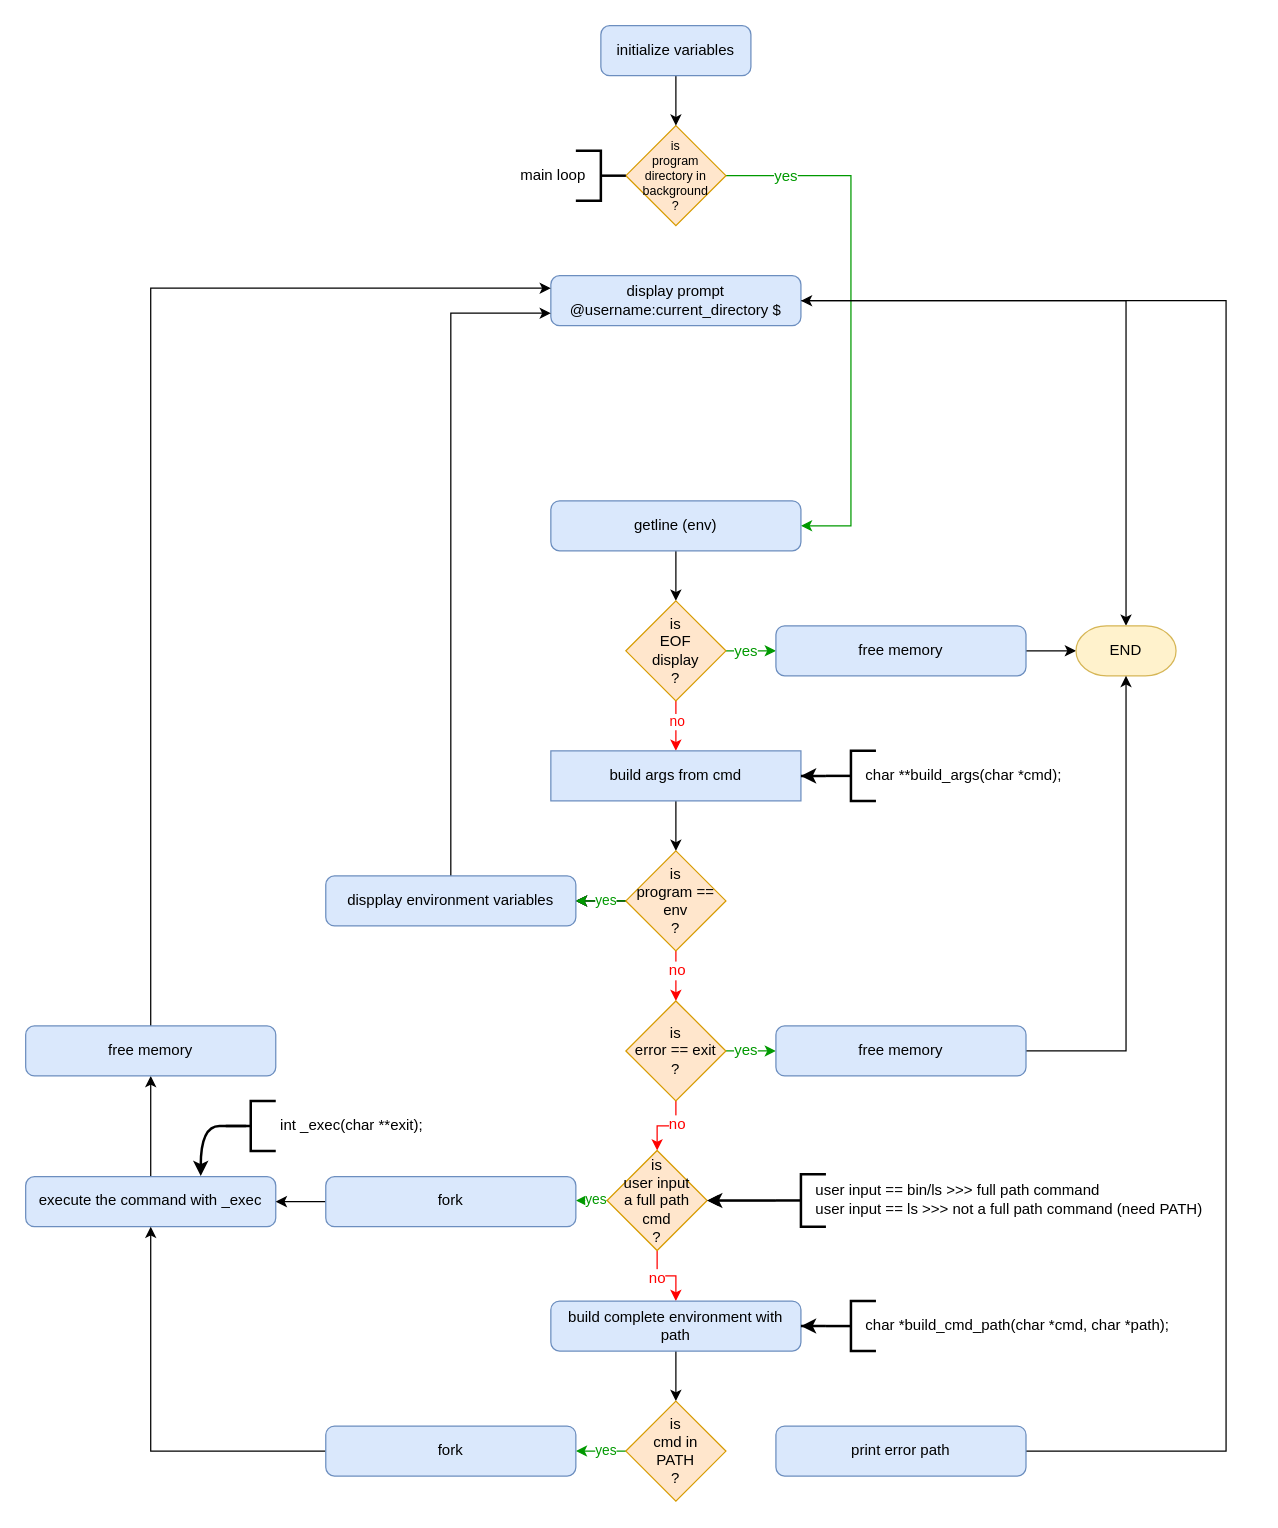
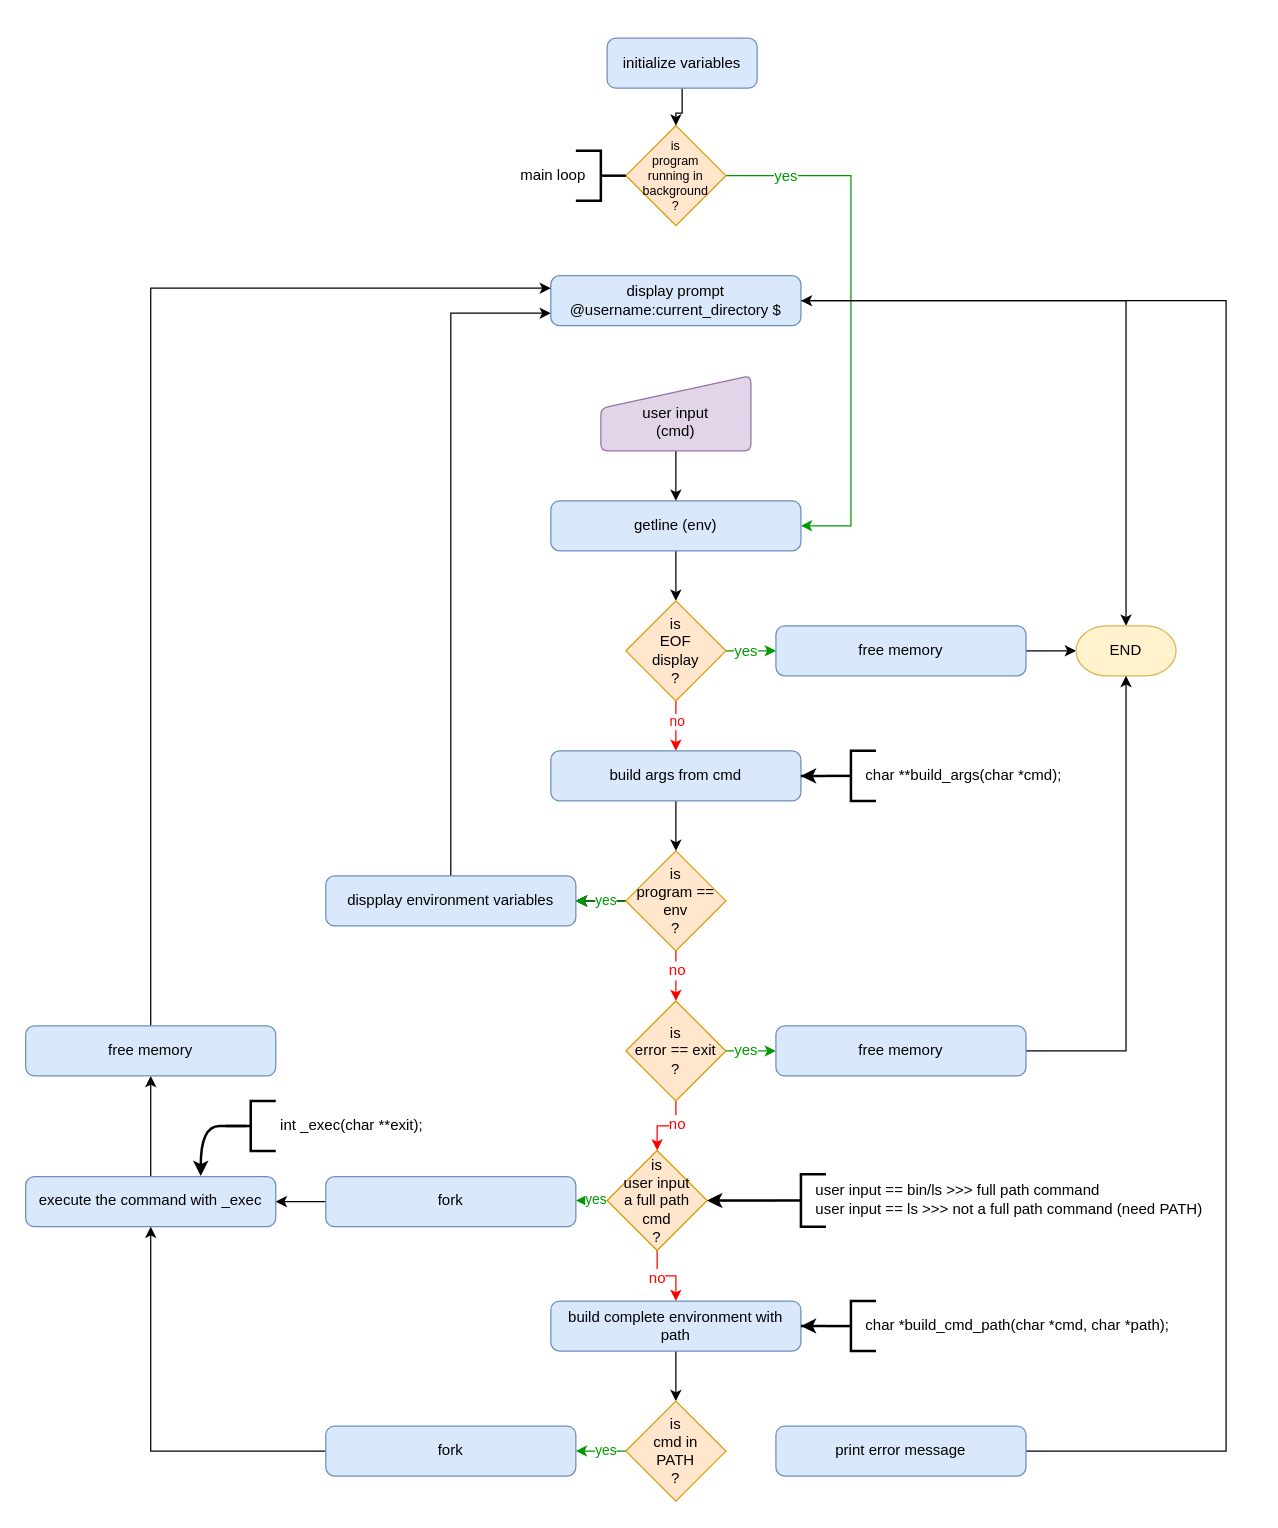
node "initialize variables": moved (676, 51) -> (682, 63)
node "is program directory in background ?": label "is program directory in background ?" -> "is program running in background ?"
node "user input (cmd)": added
edge "user input (cmd)" -> "getline (env)": added
node "build args from cmd": shape rectangle -> rounded rectangle
node "print error path": label "print error path" -> "print error message"
